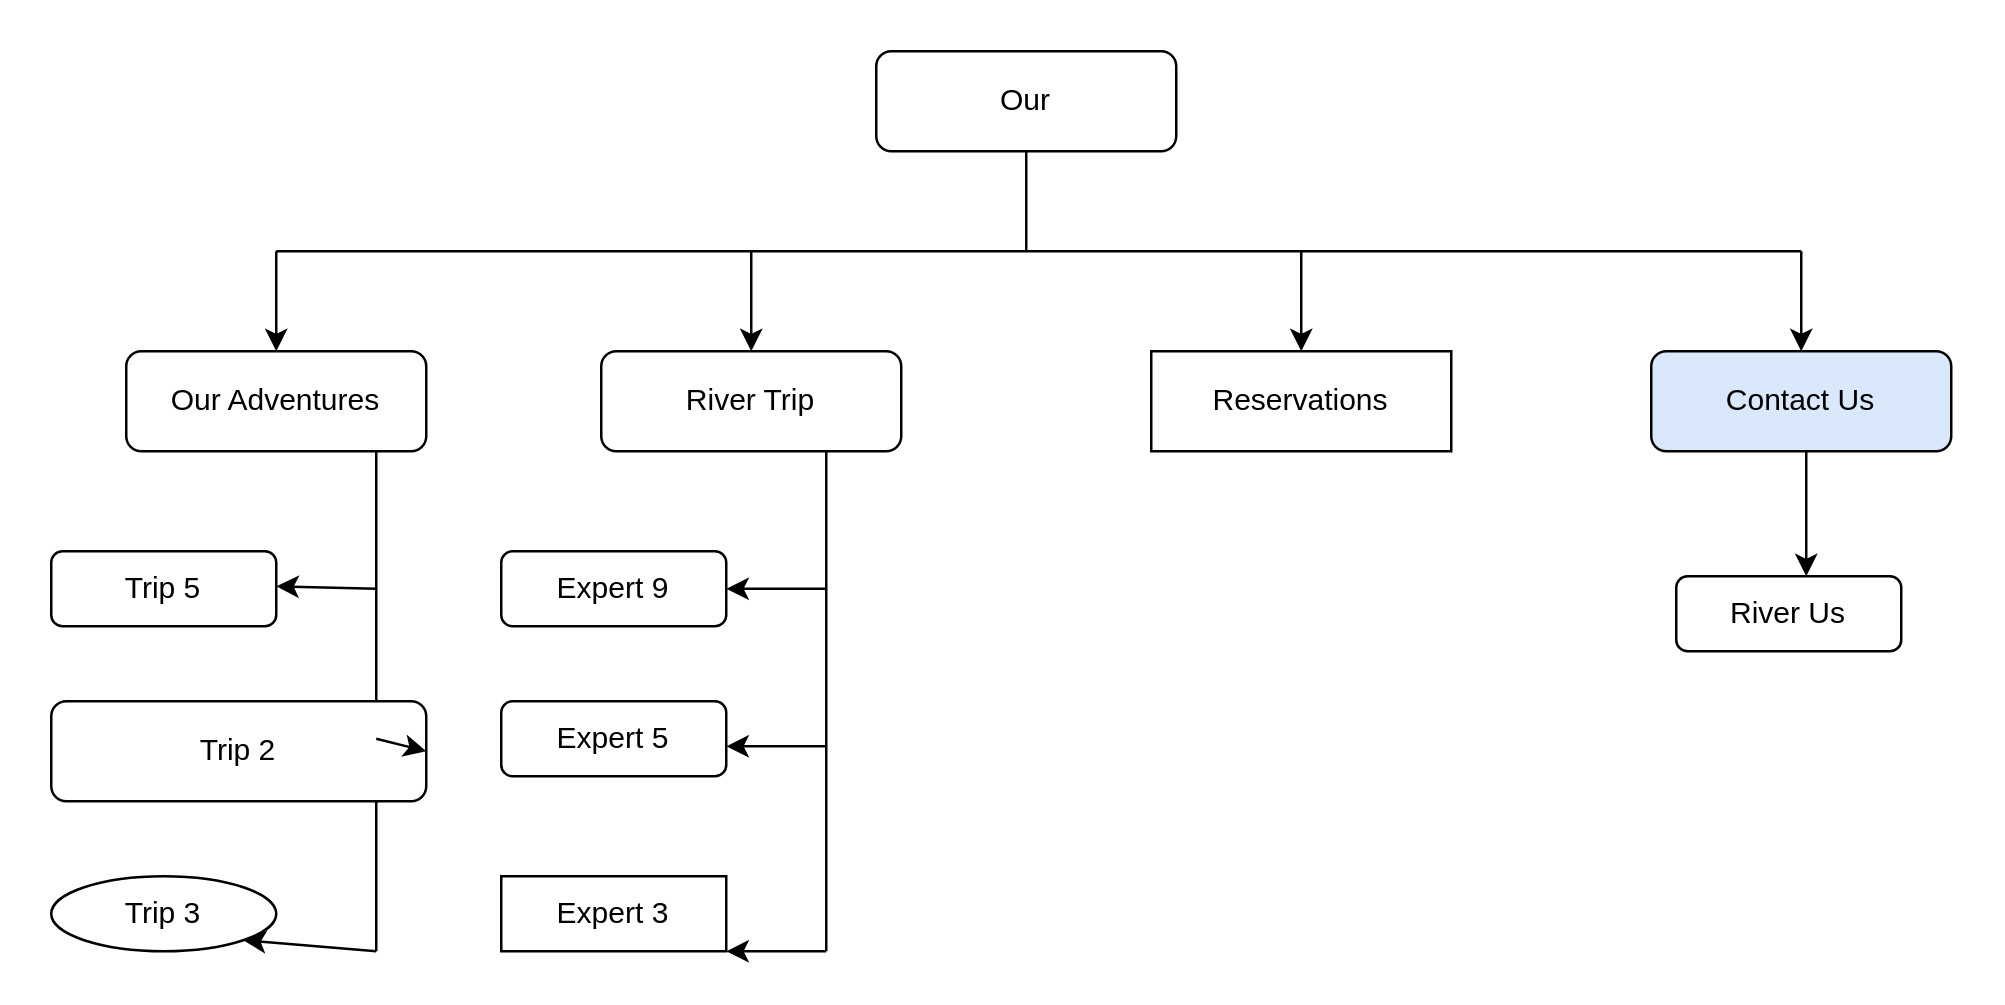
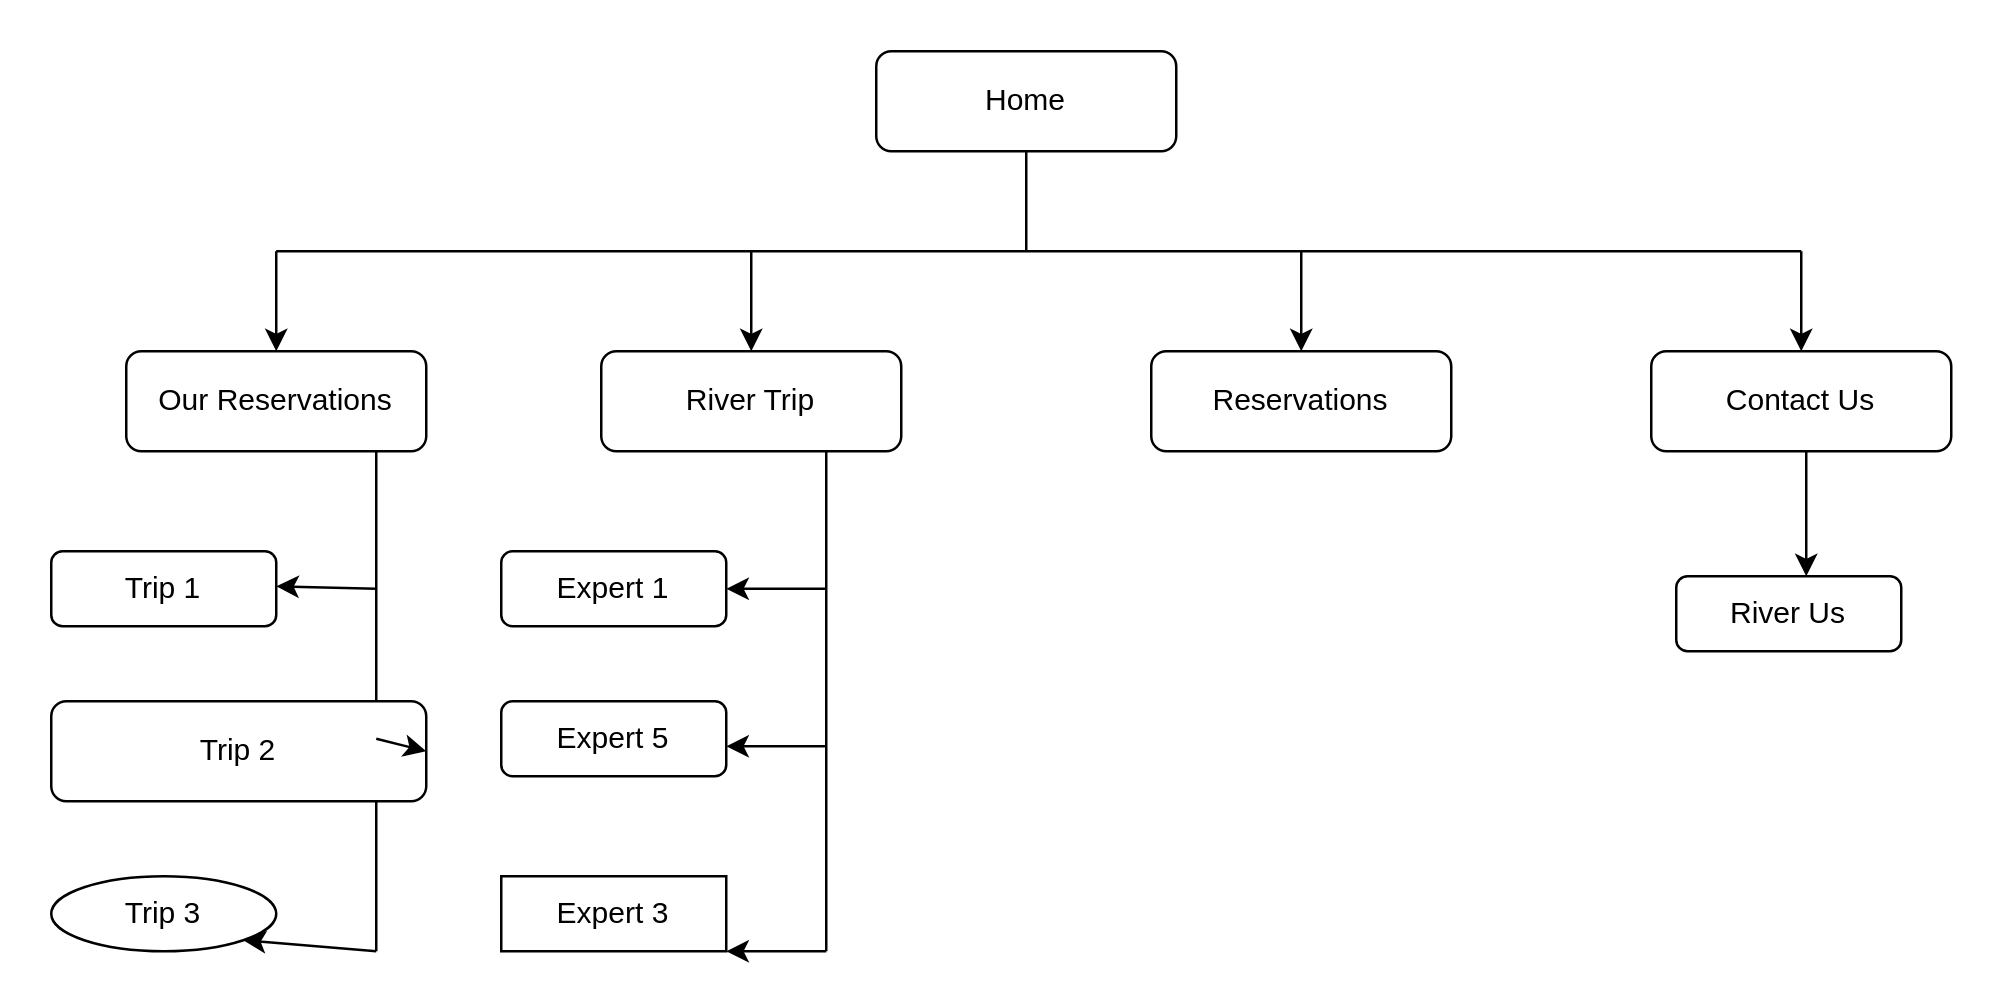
node "Our": label "Our" -> "Home"
node "Our Adventures": label "Our Adventures" -> "Our Reservations"
node "Reservations": shape rectangle -> rounded rectangle
node "Contact Us": fillcolor #dae8fc -> #ffffff
node "Trip 5": label "Trip 5" -> "Trip 1"
node "Expert 9": label "Expert 9" -> "Expert 1"
